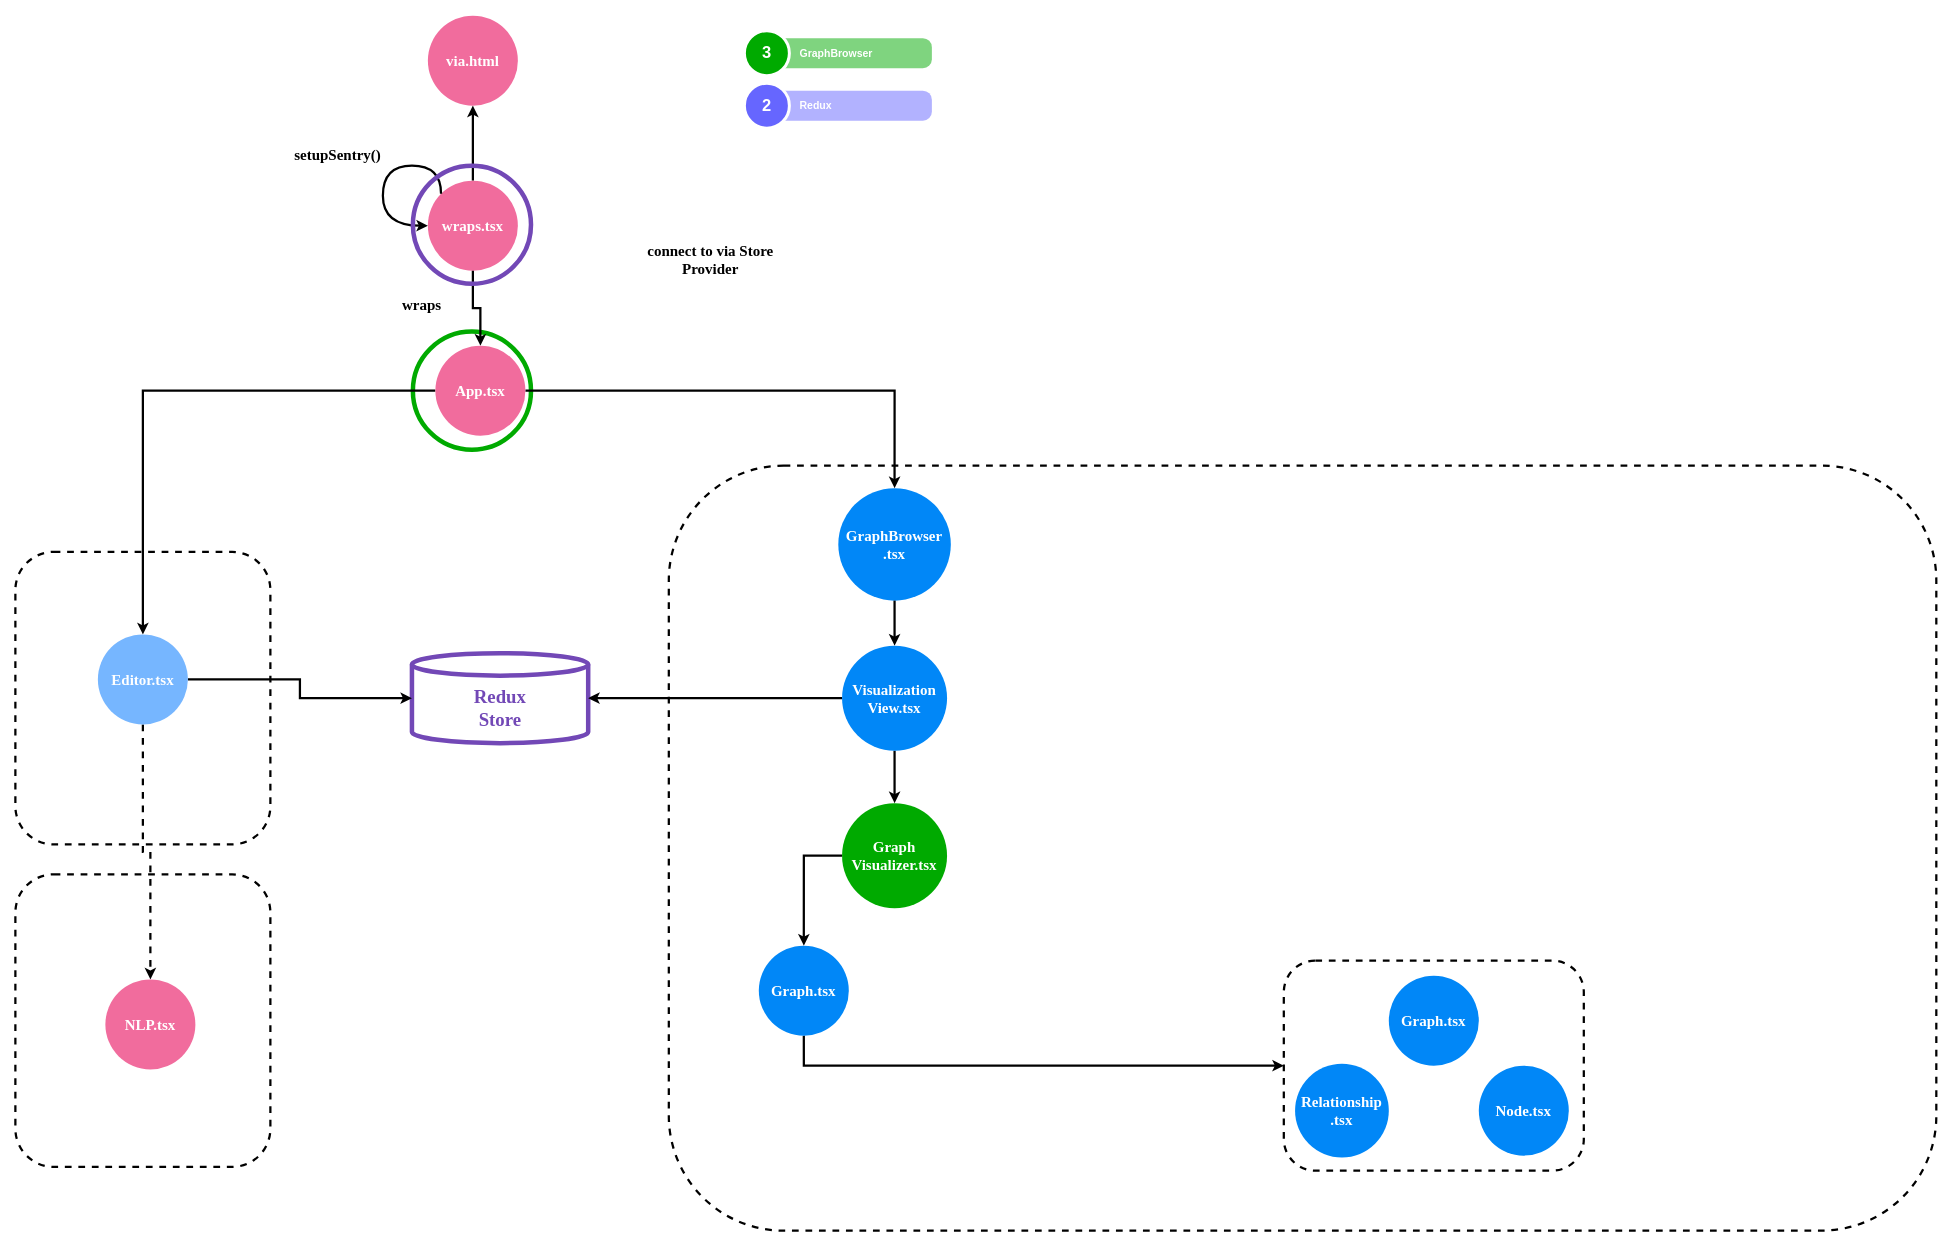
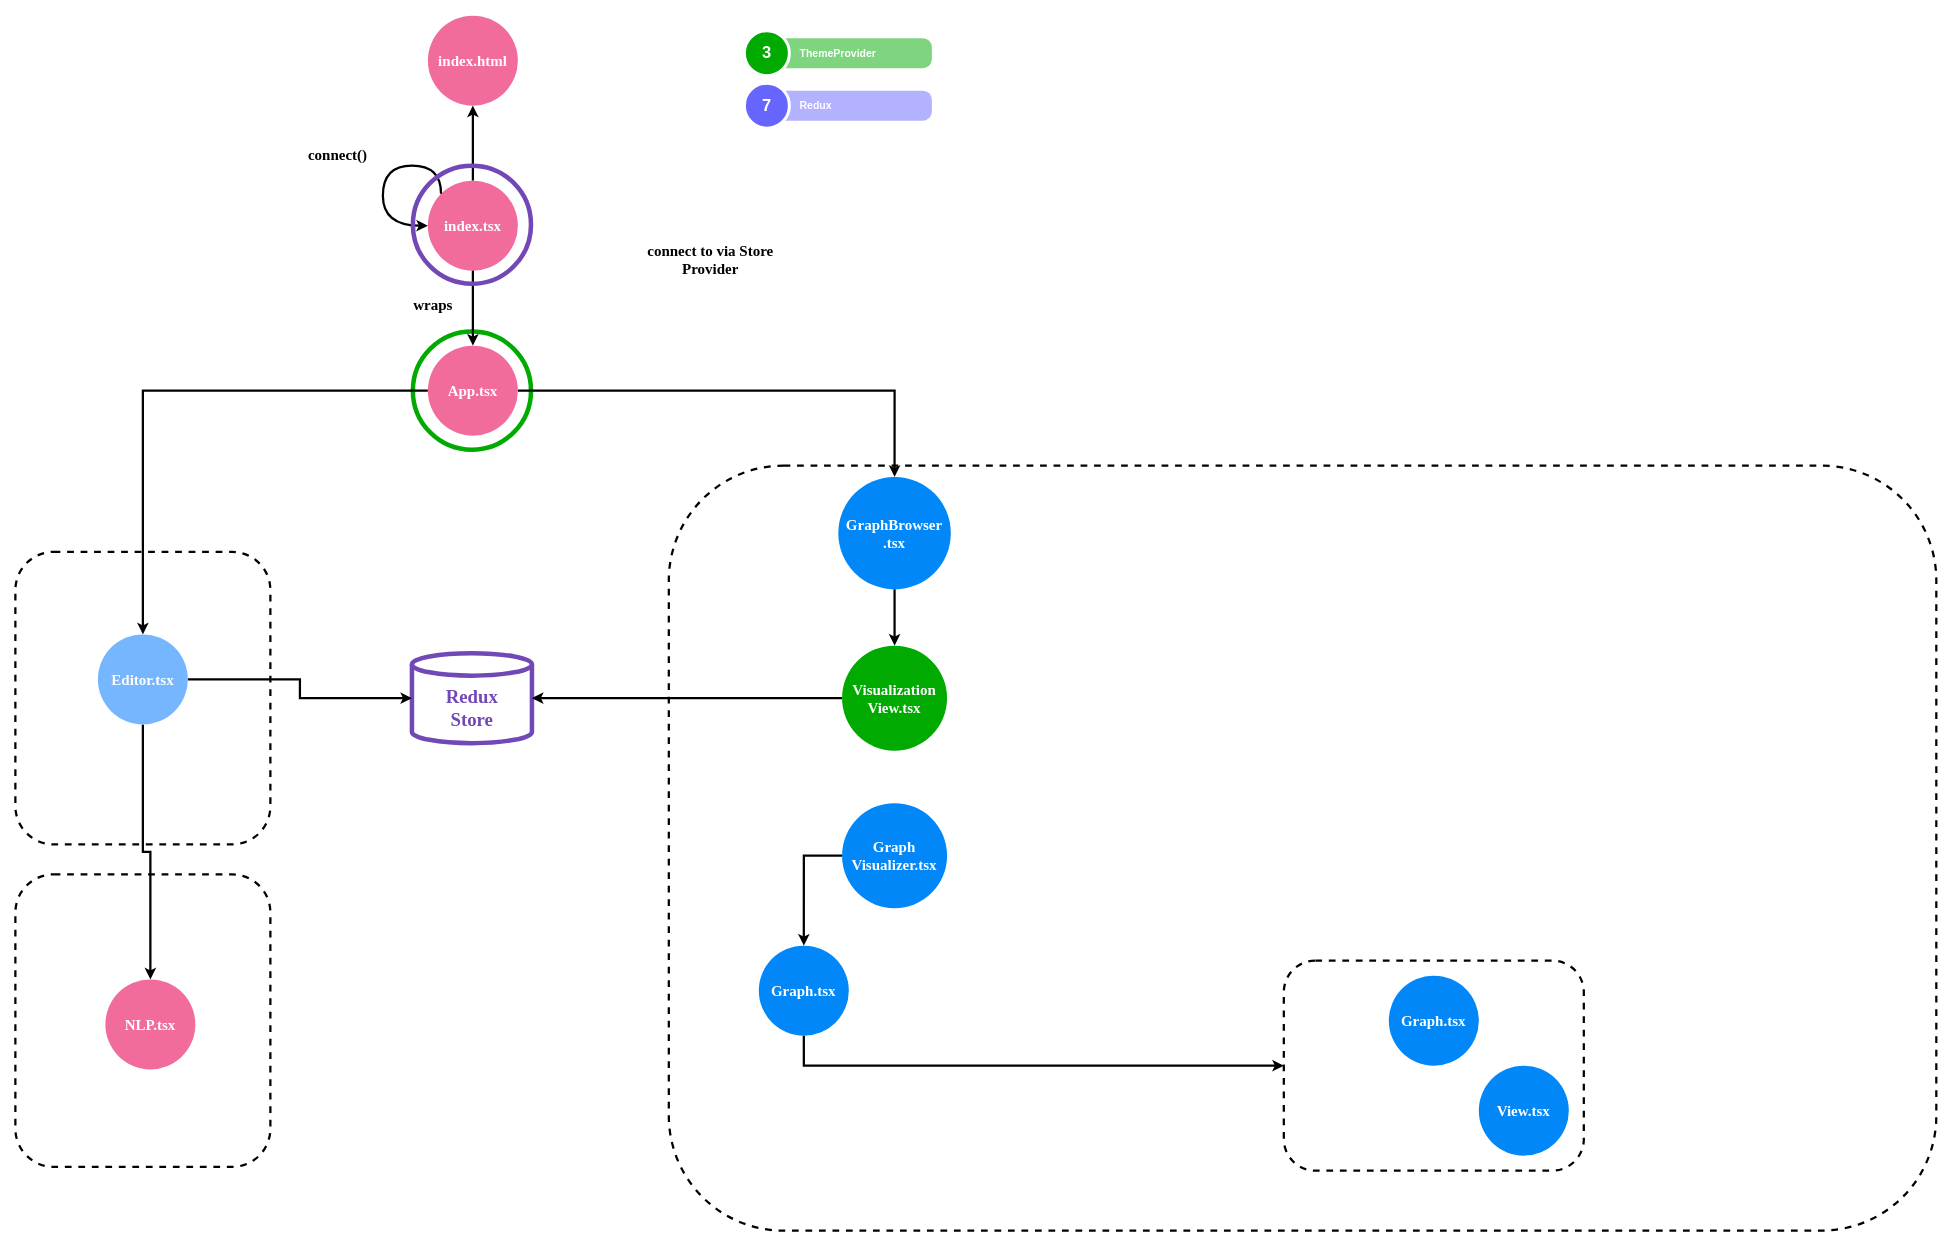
node "GraphBrowser": label "GraphBrowser" -> "ThemeProvider"
node "via.html": label "via.html" -> "index.html"
node "2": label "2" -> "7"
node "setupSentry()": label "setupSentry()" -> "connect()"
node "wraps.tsx": label "wraps.tsx" -> "index.tsx"
node "wraps": moved (422, 304) -> (433, 304)
node "App.tsx": moved (480, 390) -> (473, 390)
node "GraphBrowser .tsx": moved (895, 544) -> (895, 533)
node "Redux Store": size 176x90 -> 120x90
node "Visualization View.tsx": fillcolor #0187f7 -> #00aa00
edge "Visualization View.tsx" -> "Graph Visualizer.tsx": removed
edge "Editor.tsx" -> "NLP.tsx": style dashed -> solid
node "Graph Visualizer.tsx": fillcolor #00aa00 -> #0187f7
node "Relationship .tsx": removed
node "Node.tsx": label "Node.tsx" -> "View.tsx"
